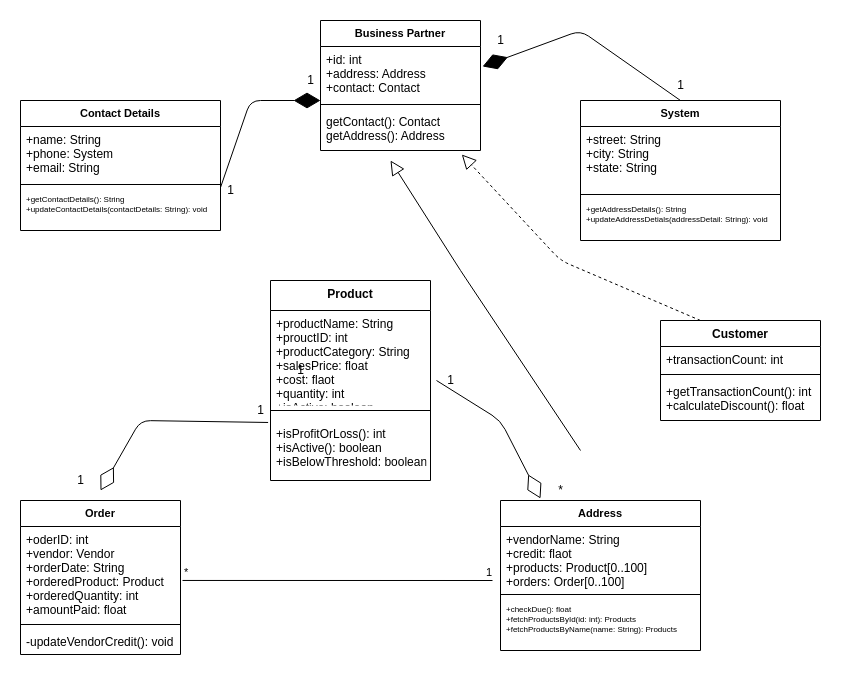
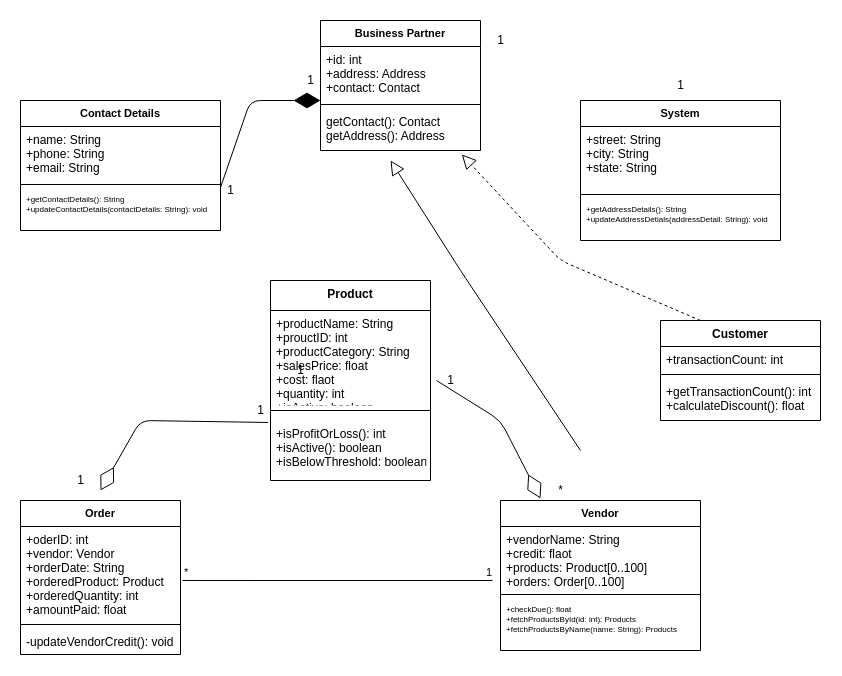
edge "System" -> "+id: int +address: Address +contact: Contact": removed
node "+name: String +phone: System +email: String": label "+name: String +phone: System +email: String" -> "+name: String +phone: String +email: String"
node "Address": label "Address" -> "Vendor"
